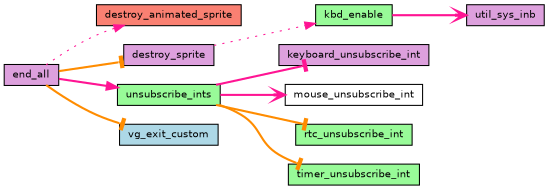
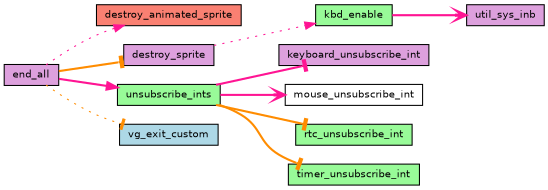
edge "end_all" -> "vg_exit_custom": style bold -> dotted
